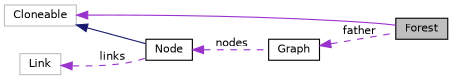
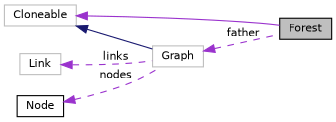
edge "Node" -> "Cloneable": now "Graph" -> "Cloneable"
node "Graph": color black -> grey75
edge "Node" -> "Link": now "Graph" -> "Link"
